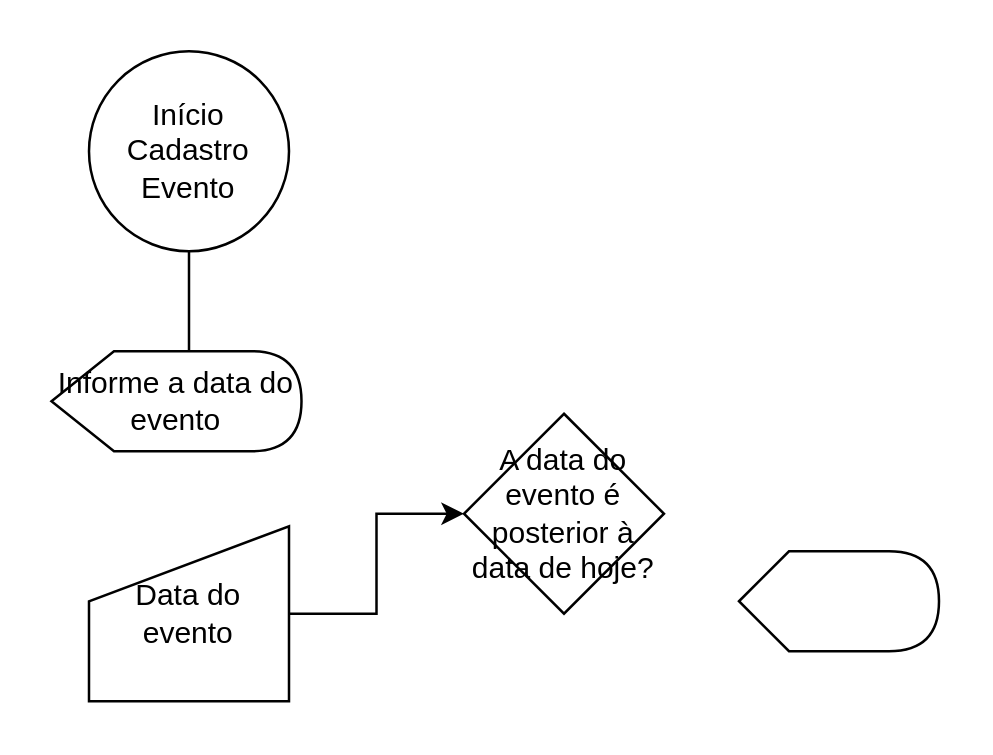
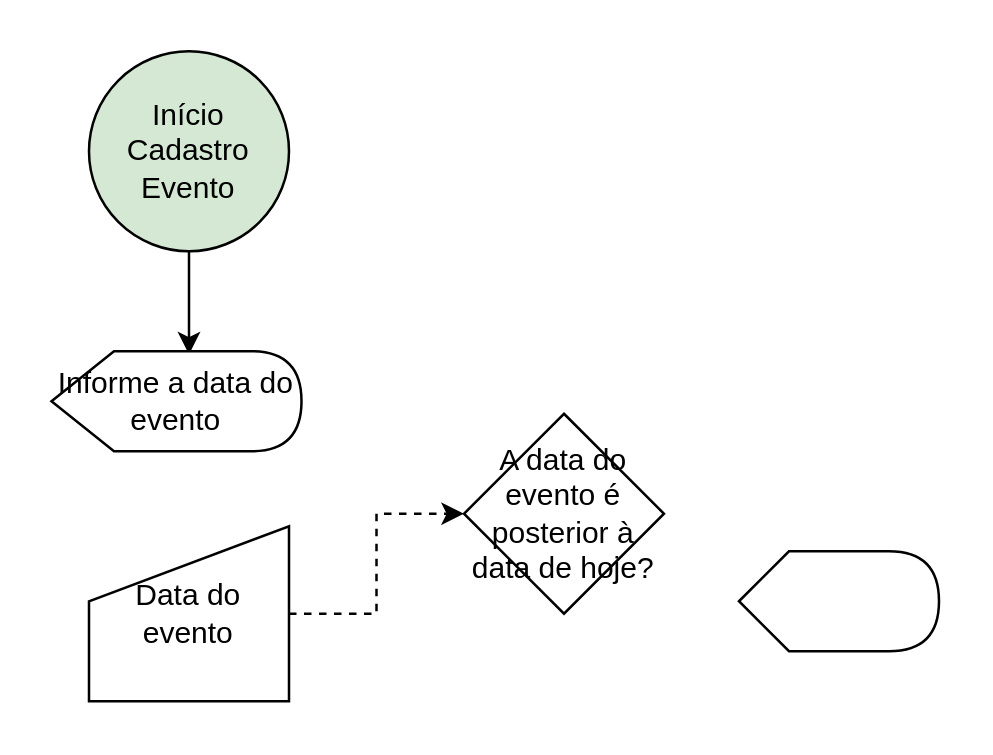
node "Início Cadastro Evento": fillcolor #ffffff -> #d5e8d4
edge "Início Cadastro Evento" -- "Informe a data do evento": arrowhead none -> classic
edge "Data do evento" -> "A data do evento é posterior à data de hoje?": style solid -> dashed
